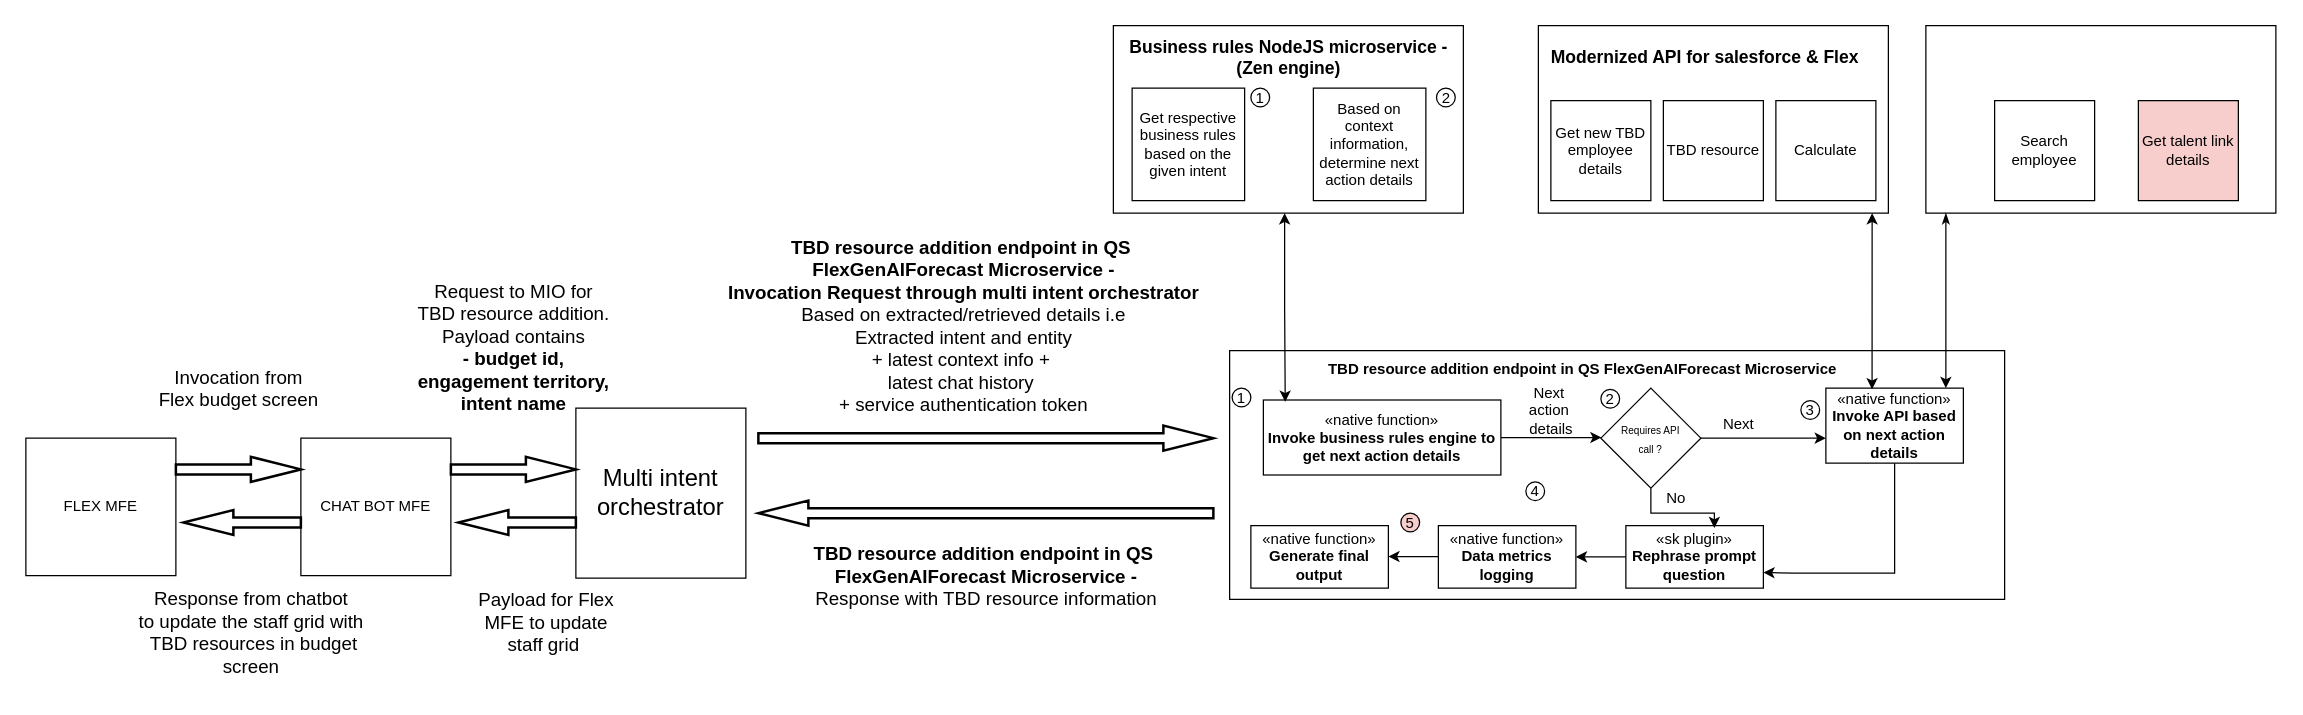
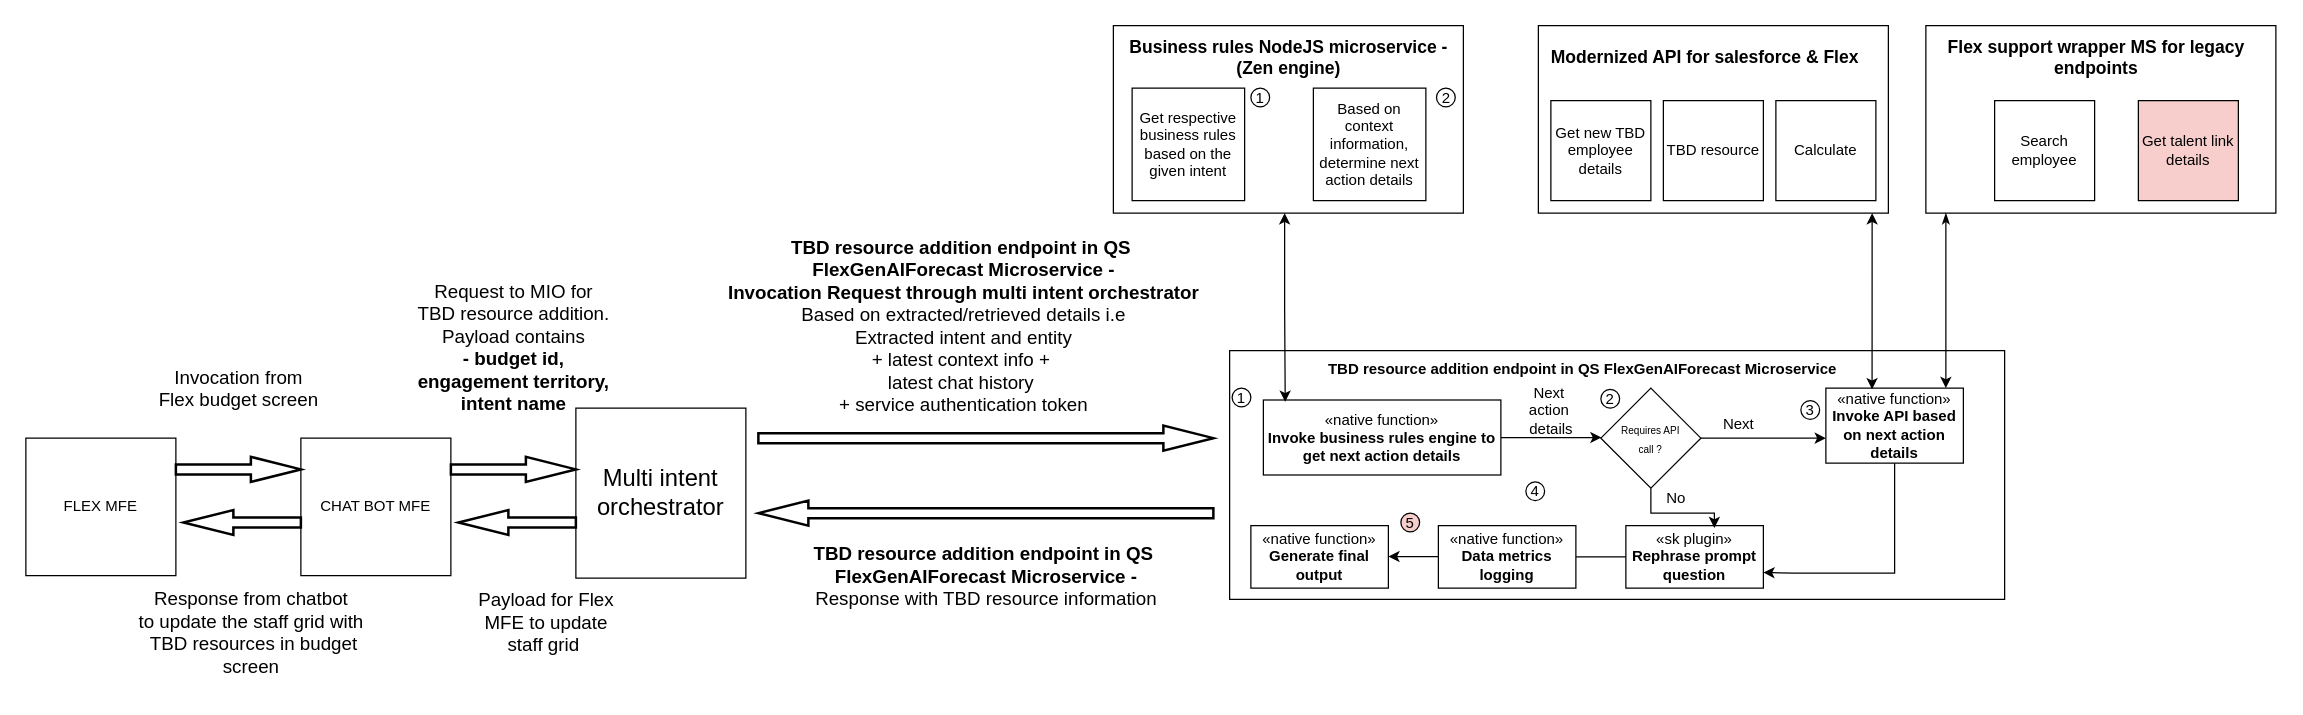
node "Flex support wrapper MS for legacy endpoints": added
edge "«sk plugin» Rephrase prompt question" -> "«native function» Data metrics logging": arrowhead classic -> none
